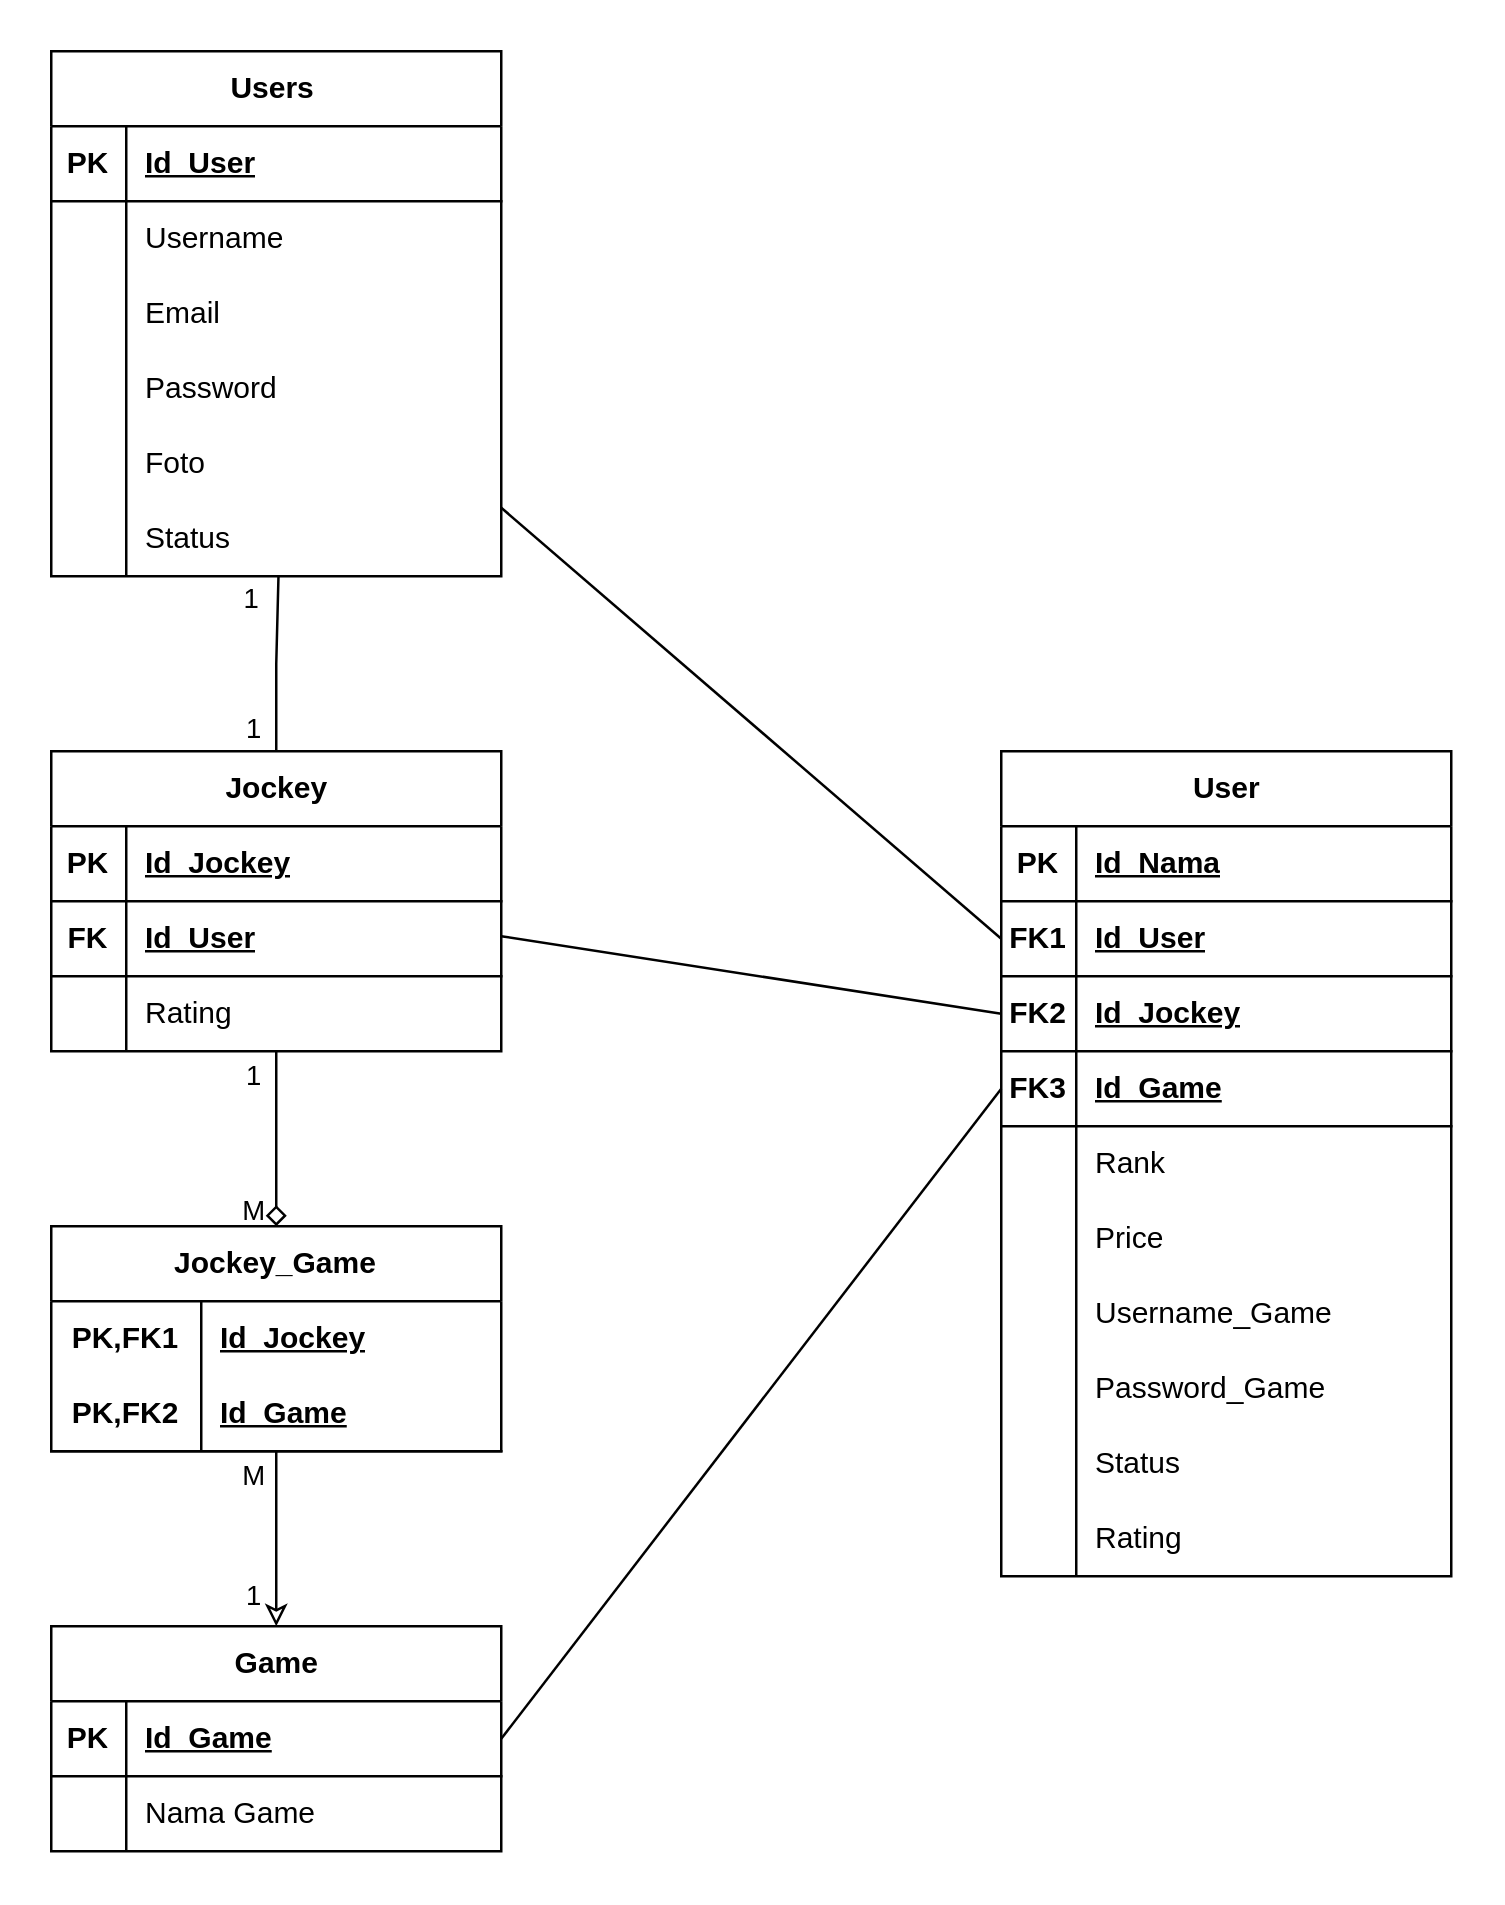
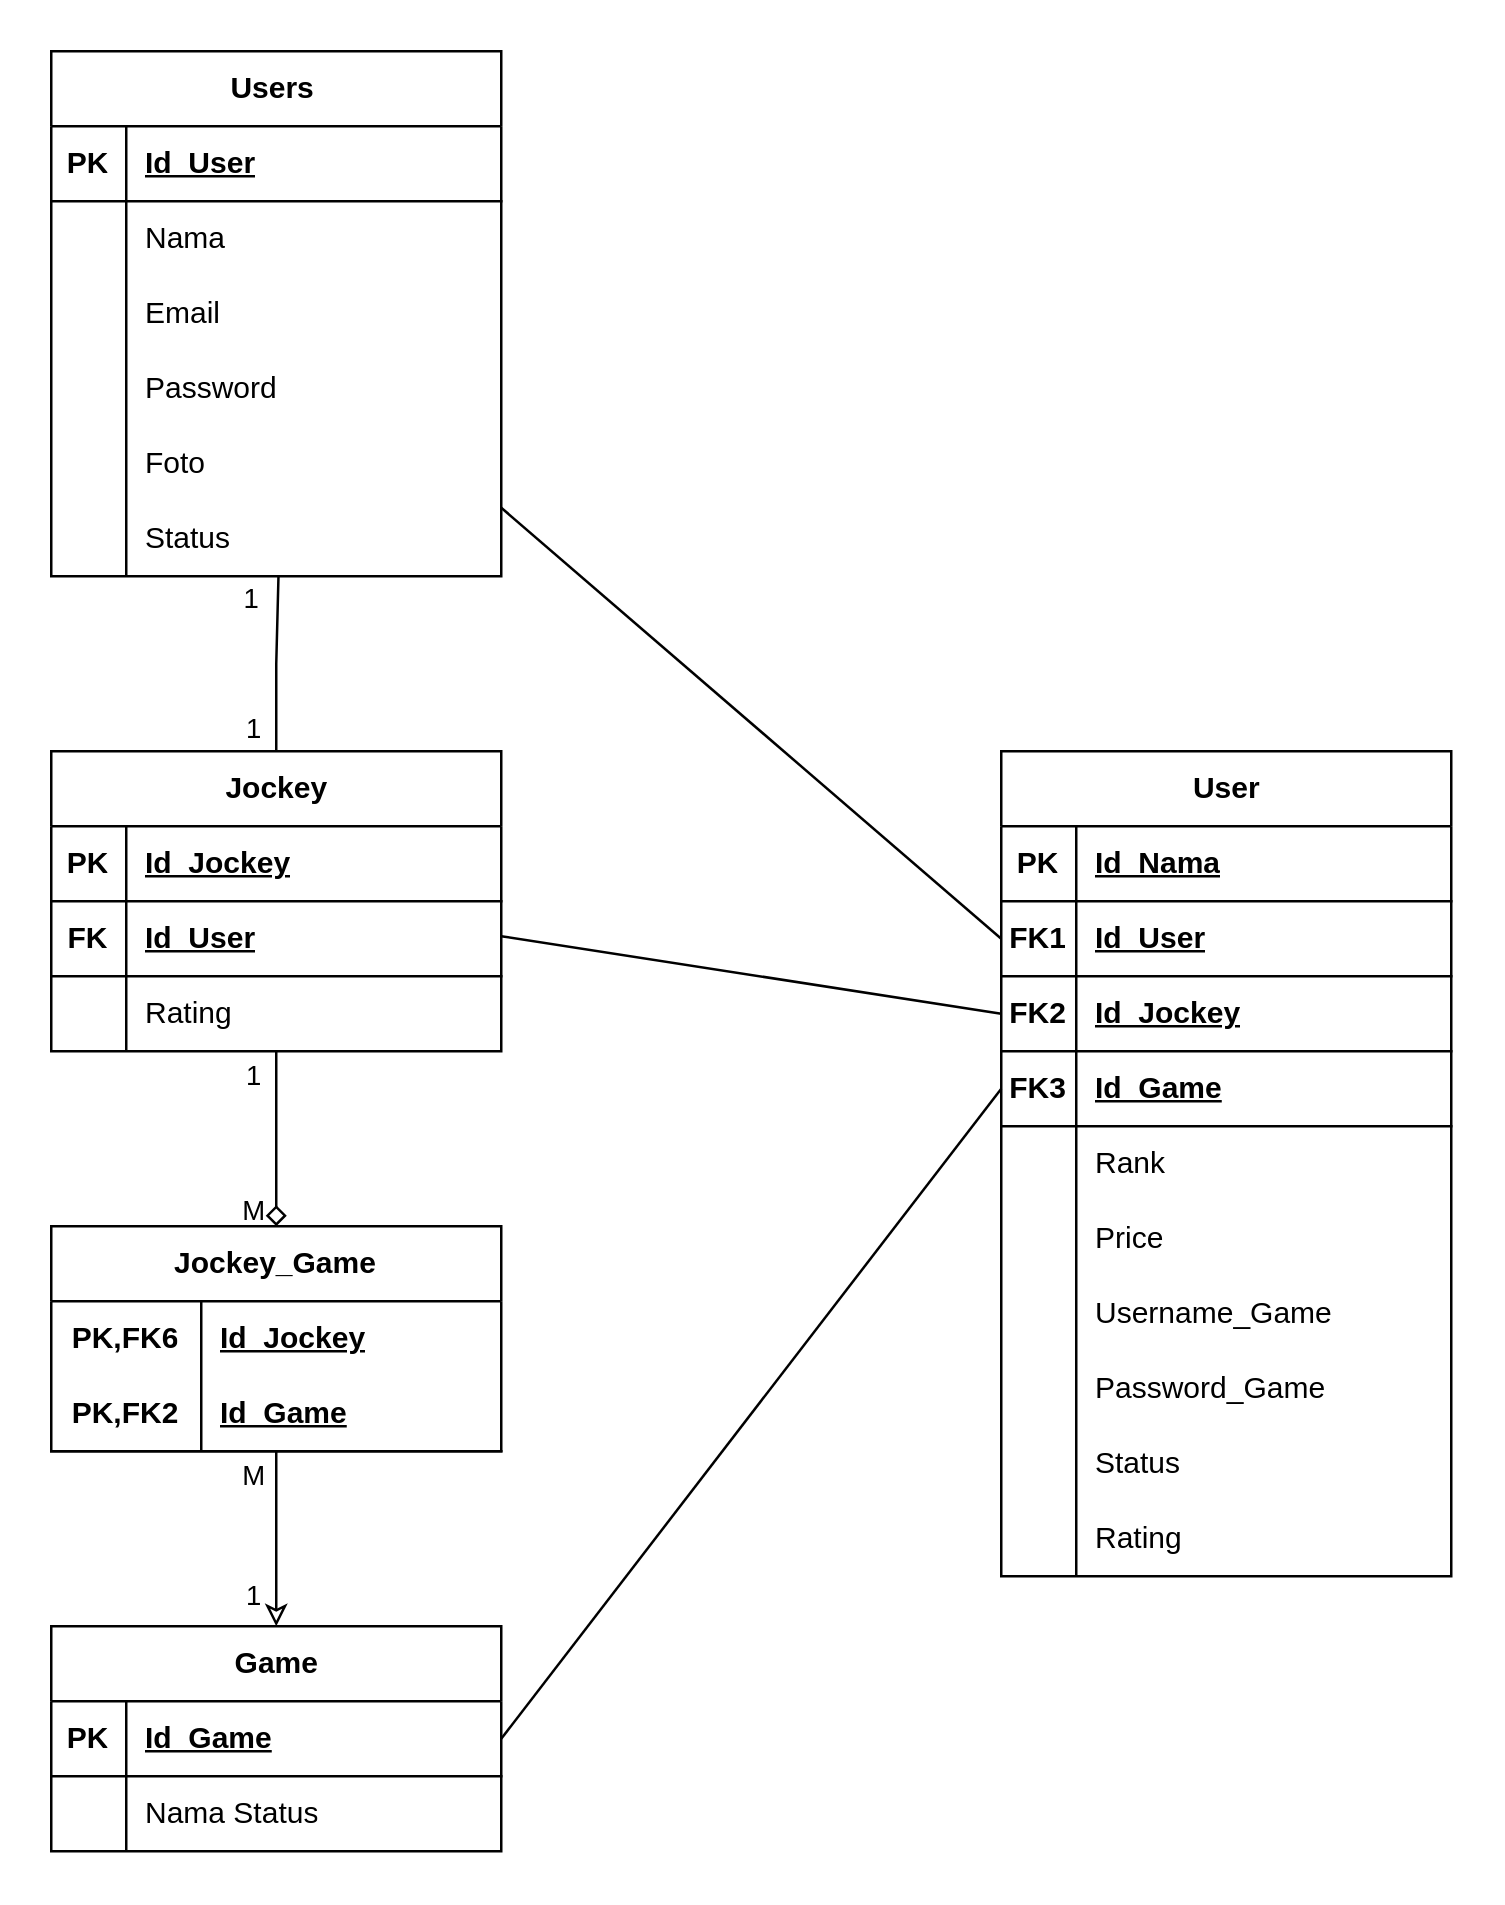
node "Username": label "Username" -> "Nama"
node "PK,FK1": label "PK,FK1" -> "PK,FK6"
node "Nama Game": label "Nama Game" -> "Nama Status"
